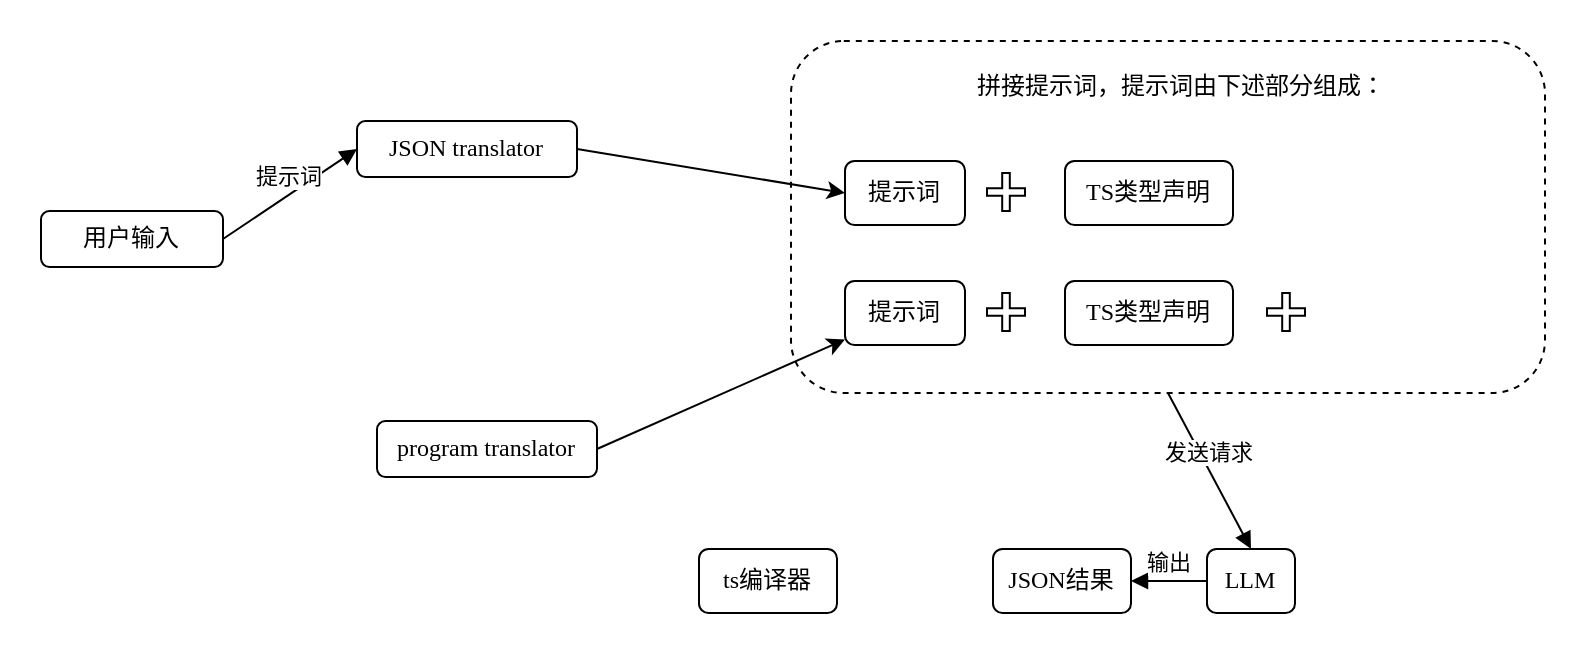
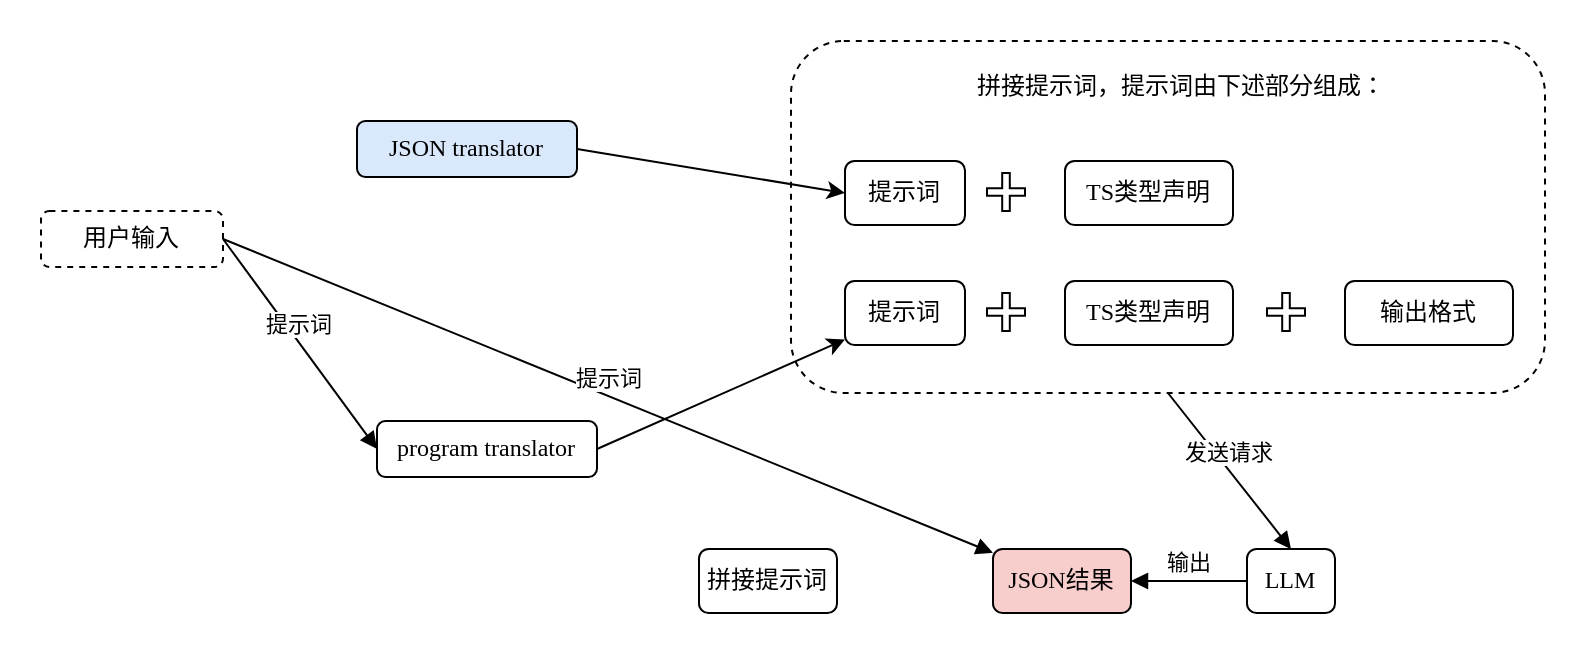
node "JSON translator": fillcolor #ffffff -> #dae8fc
edge "用户输入" -> "JSON translator": now "用户输入" -> "JSON结果"
node "用户输入": style solid -> dashed
node "输出格式": added
edge "用户输入" -> "program translator": added, label "提示词"
node "ts编译器": label "ts编译器" -> "拼接提示词"
node "JSON结果": fillcolor #ffffff -> #f8cecc
node "LLM": moved (1251, 581) -> (1291, 581)
